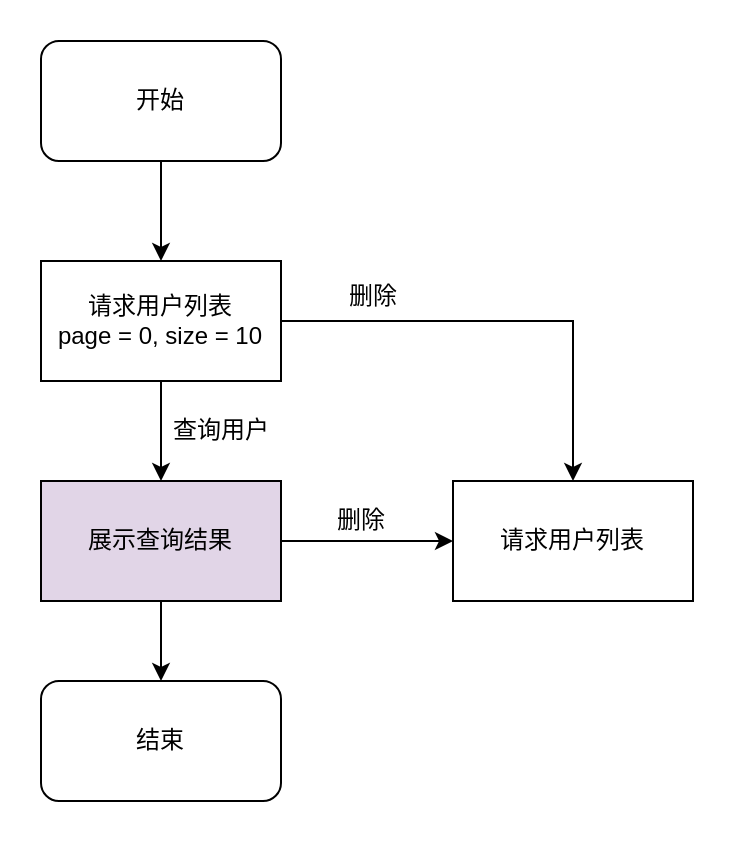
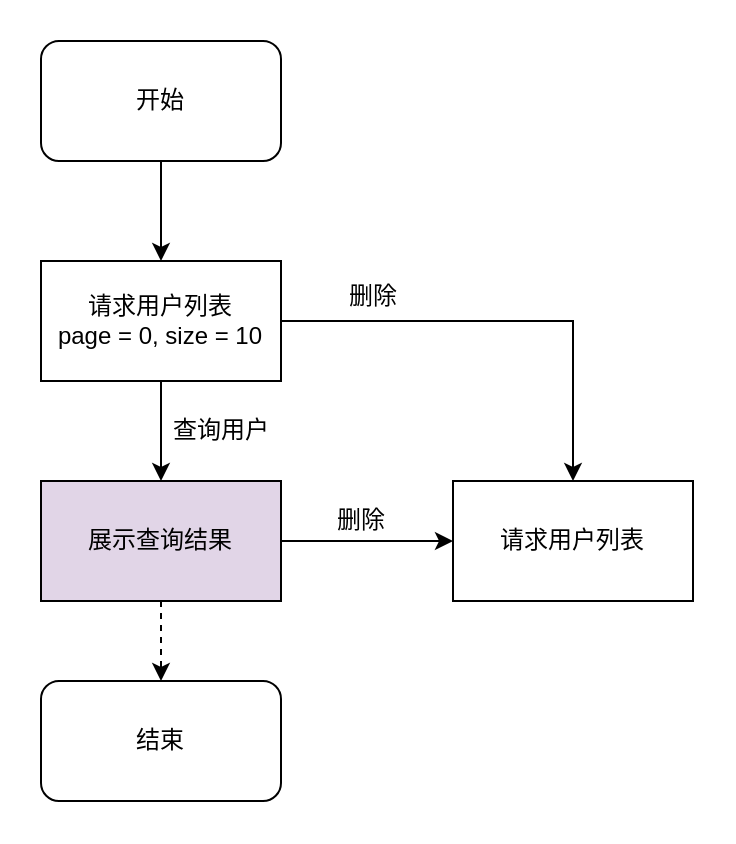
edge "展示查询结果" -> "结束": style solid -> dashed
